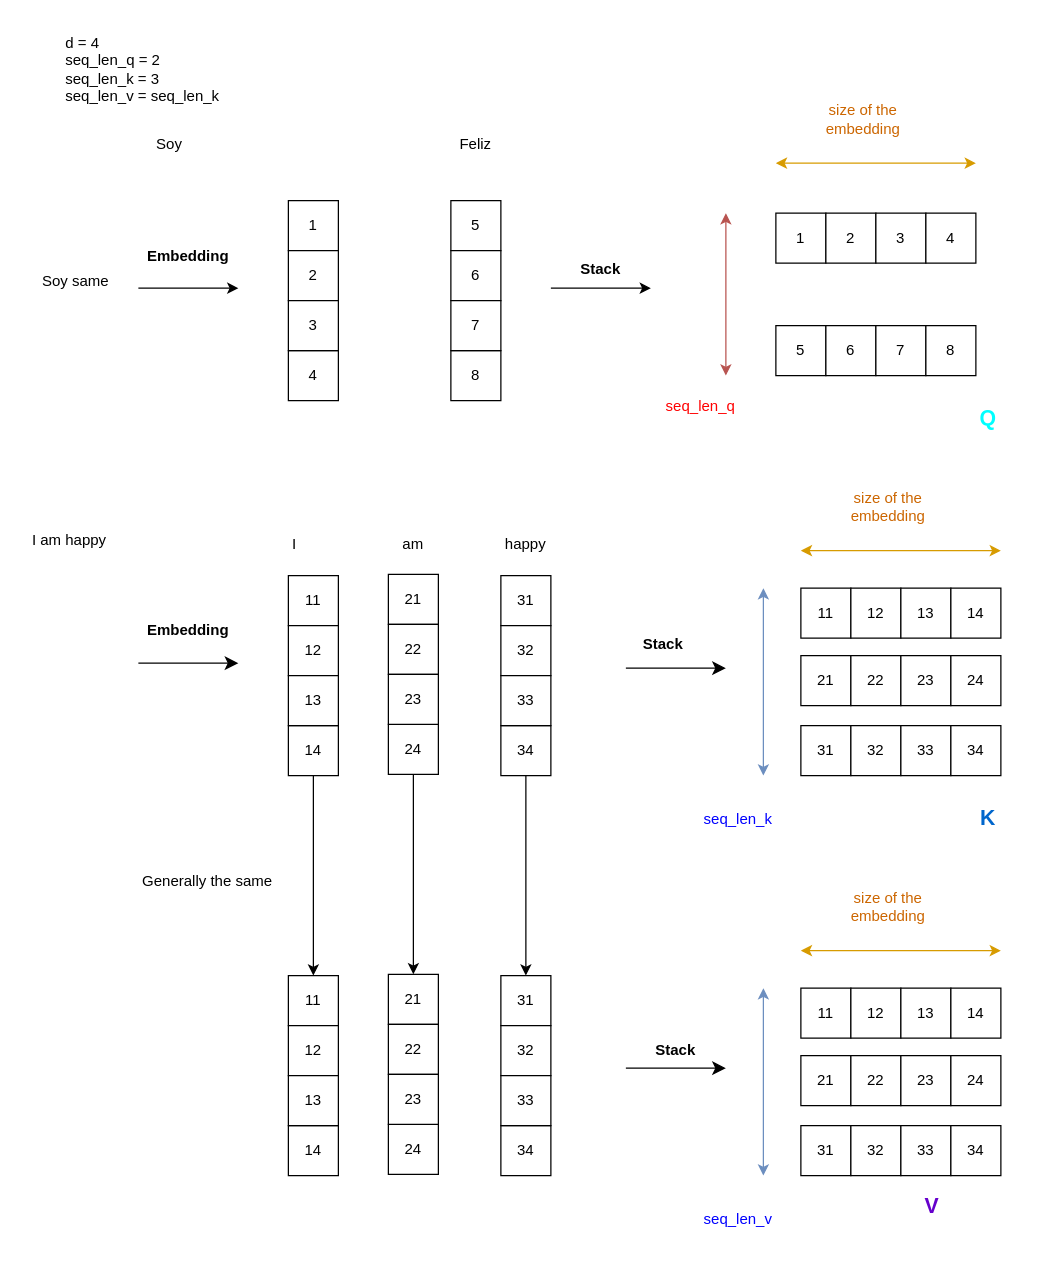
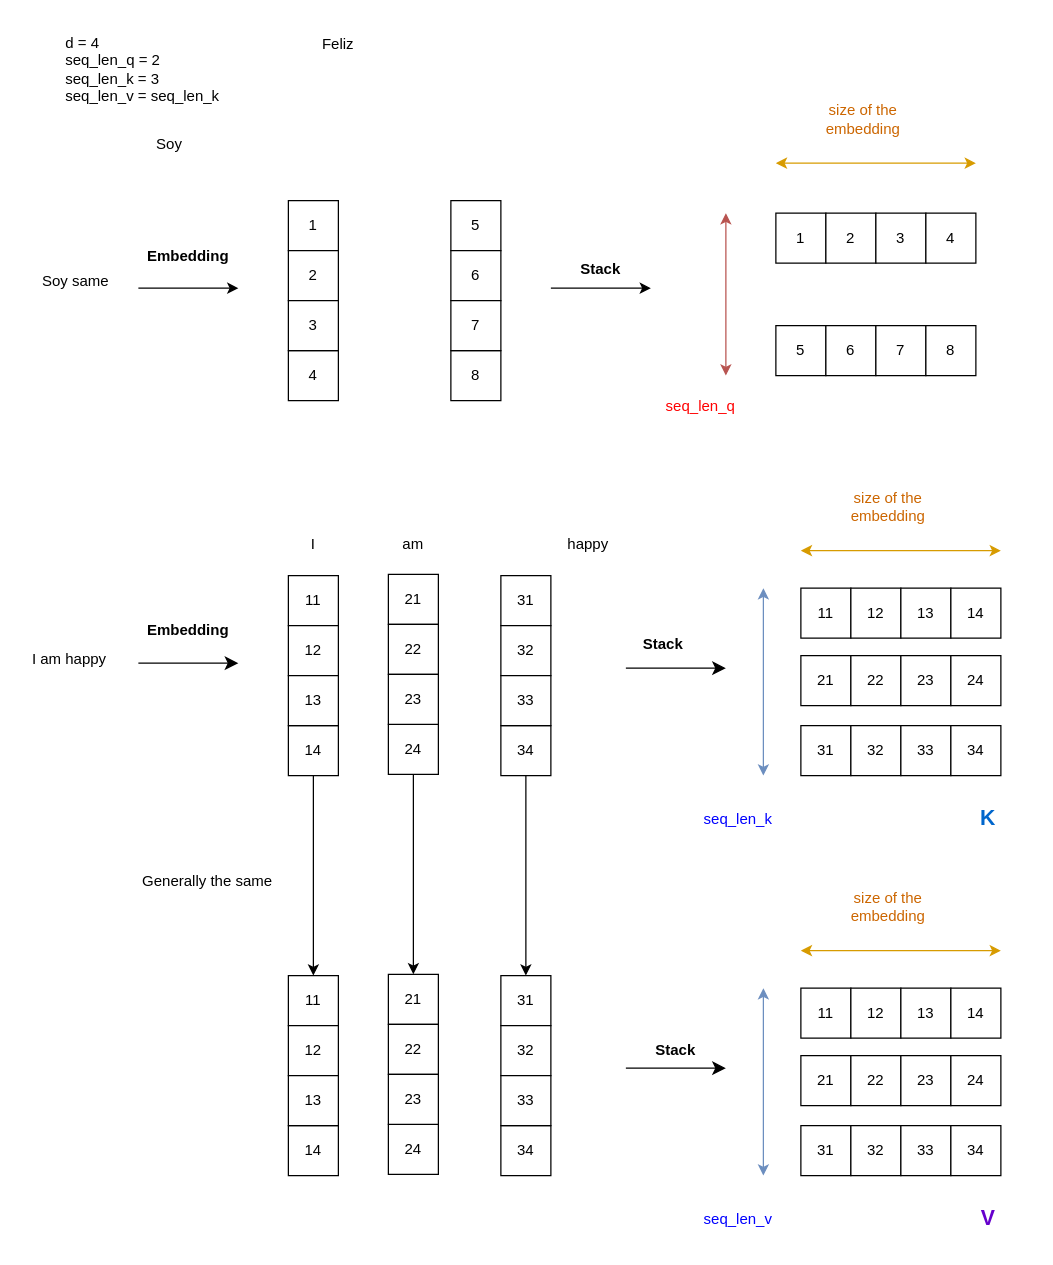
node "Feliz": moved (476, 144) -> (338, 44)
node "Q": removed
node "I am happy": moved (69, 541) -> (69, 659)
node "I": moved (294, 544) -> (313, 544)
node "happy": moved (526, 544) -> (588, 544)
node "V": moved (932, 1207) -> (988, 1219)
